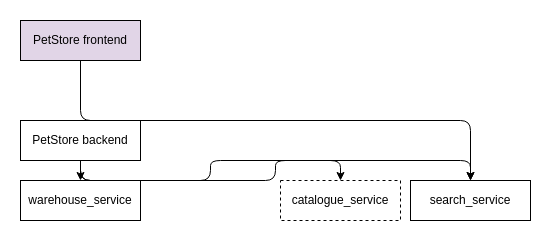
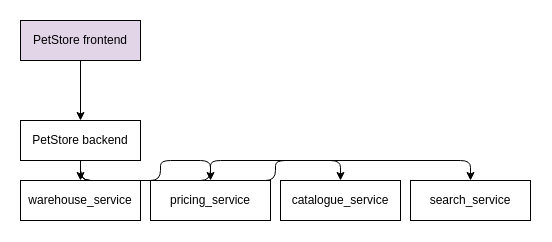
edge "PetStore frontend" -> "search_service": now "PetStore frontend" -> "PetStore backend"
edge "PetStore backend" -> "pricing_service": added
node "pricing_service": added
node "catalogue_service": style dashed -> solid
